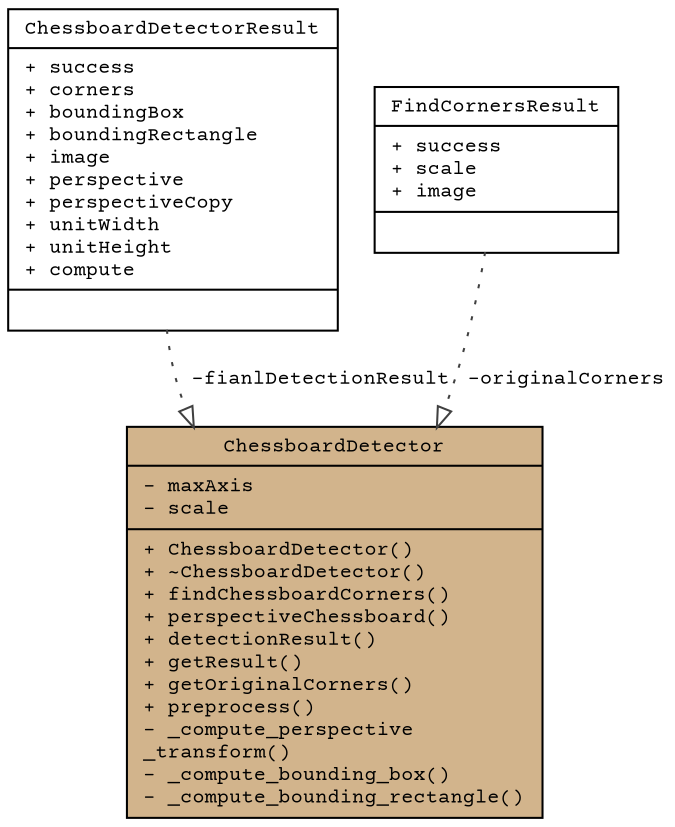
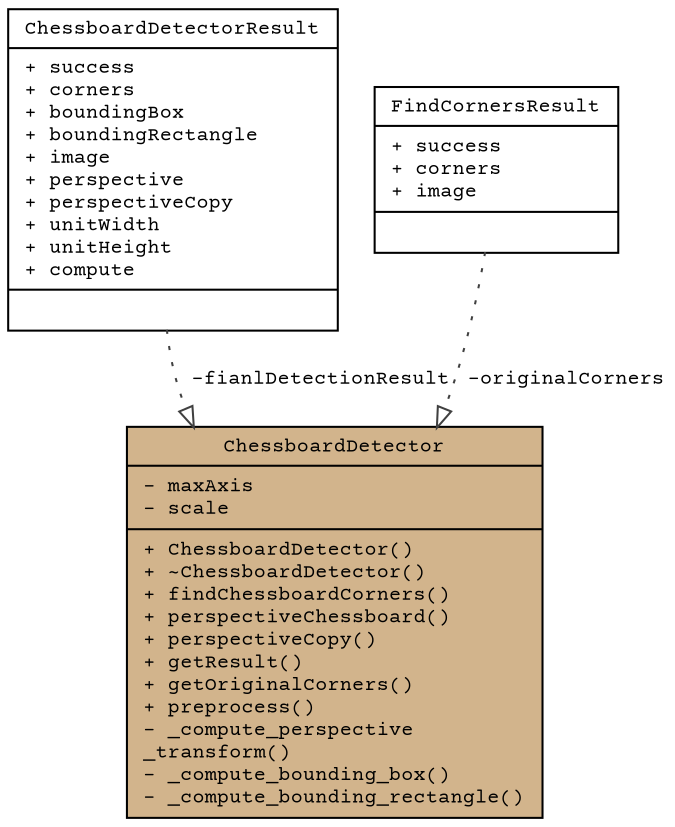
node "FindCornersResult": text "+ scale" -> "+ corners"
node "ChessboardDetector": text "+ detectionResult()" -> "+ perspectiveCopy()"
